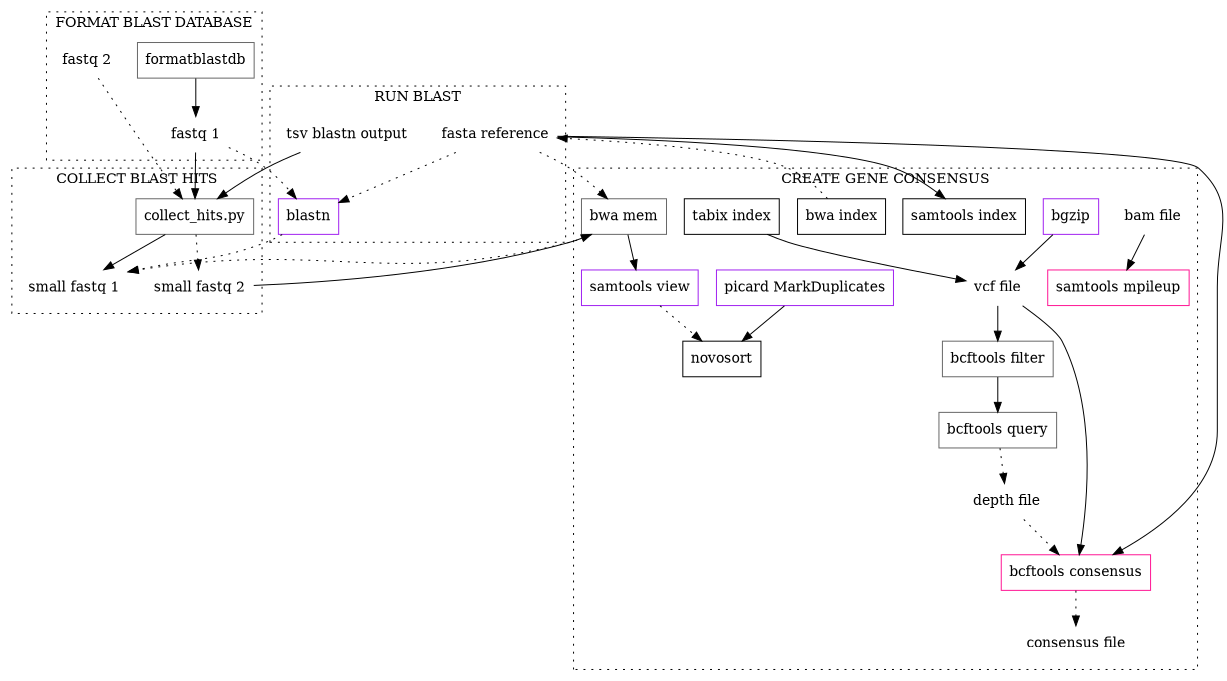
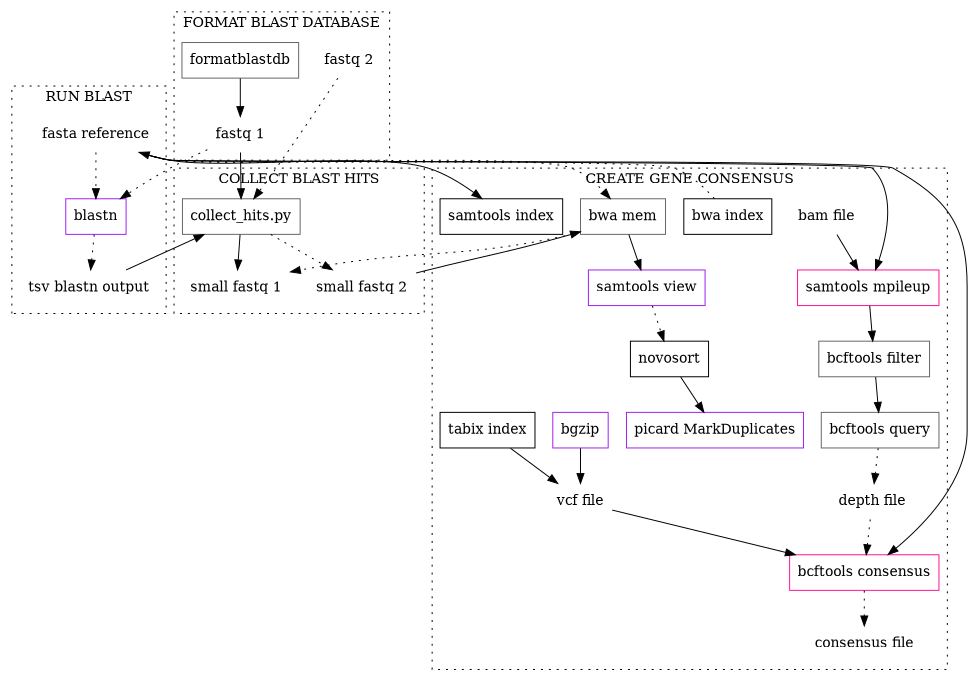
edge "fasta reference" -> "samtools mpileup": added
edge "blastn" -> "small fastq 1": now "blastn" -> "tsv blastn output"
edge "vcf file" -> "bcftools filter": now "samtools mpileup" -> "bcftools filter"
edge "picard MarkDuplicates" -> "novosort": reversed
